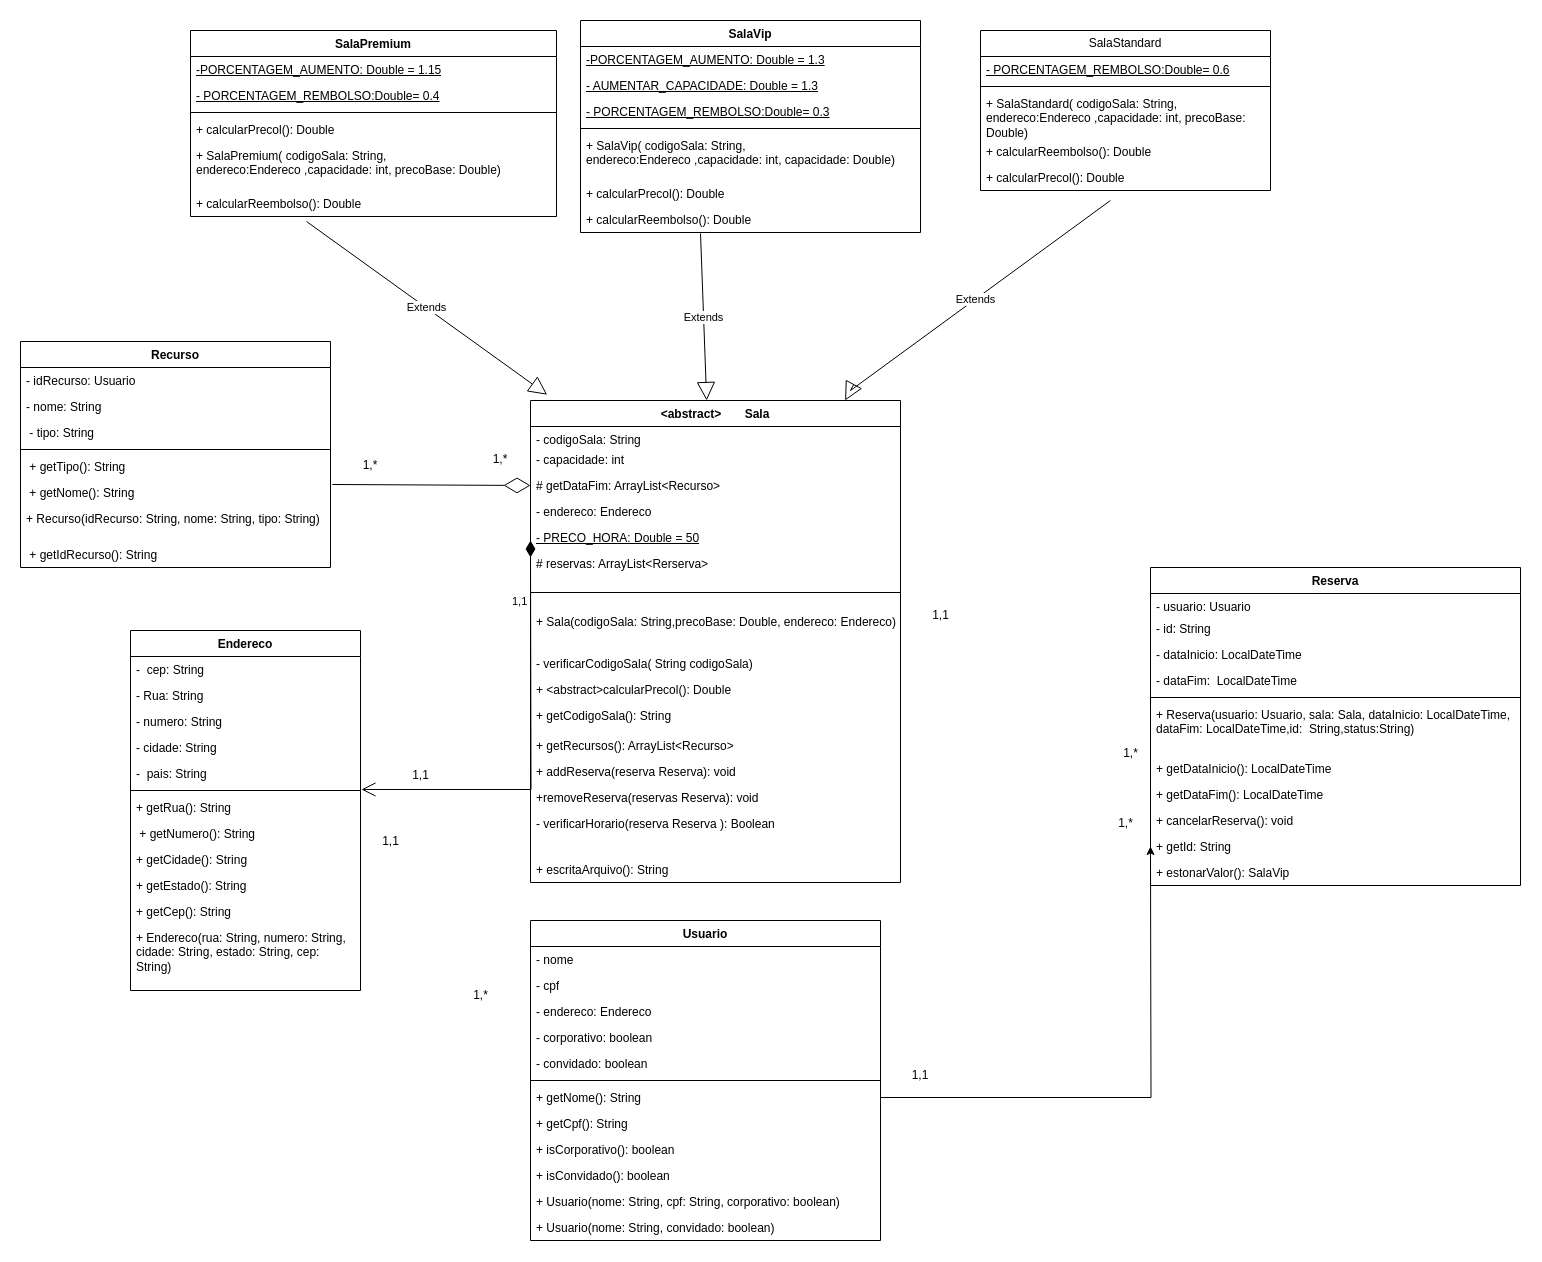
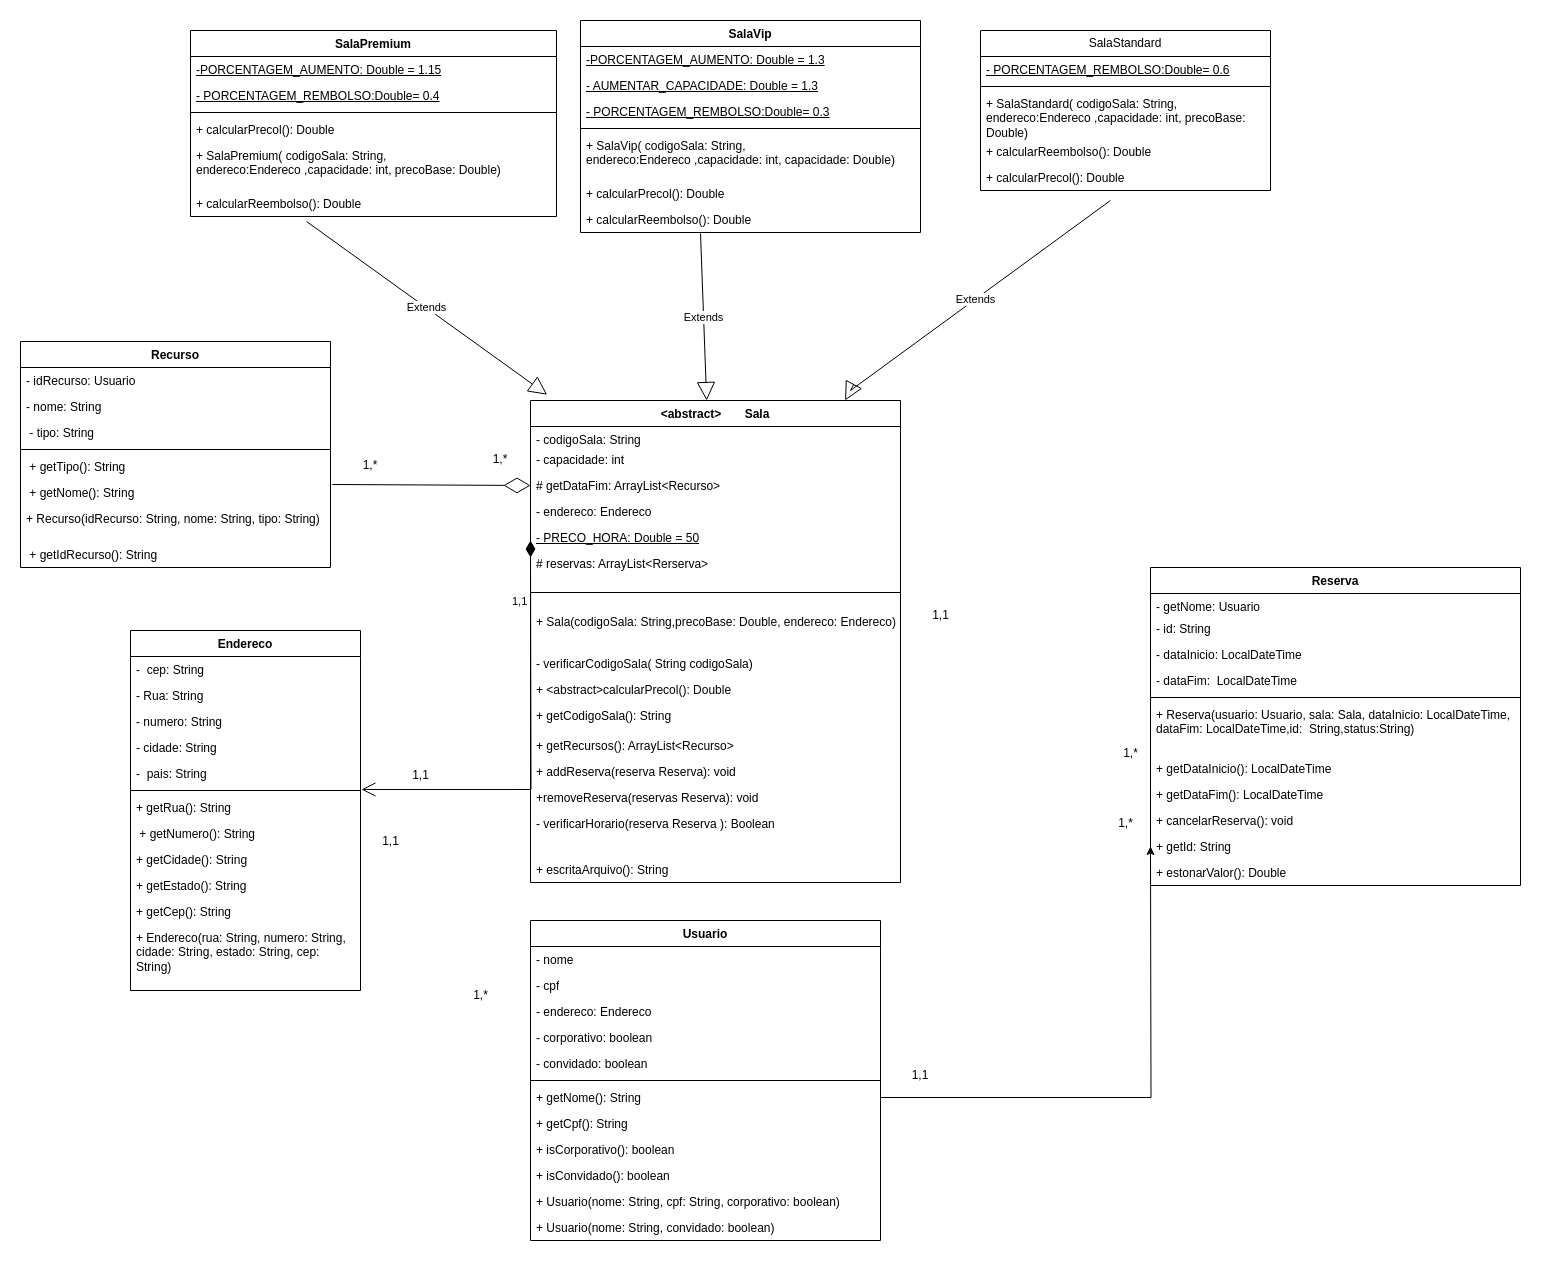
node "- usuario: Usuario": label "- usuario: Usuario" -> "- getNome: Usuario"
node "+ estonarValor(): SalaVip": label "+ estonarValor(): SalaVip" -> "+ estonarValor(): Double"
